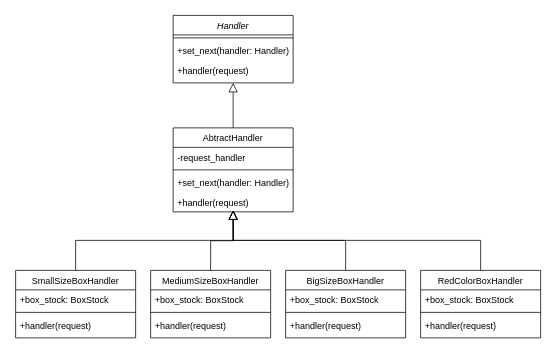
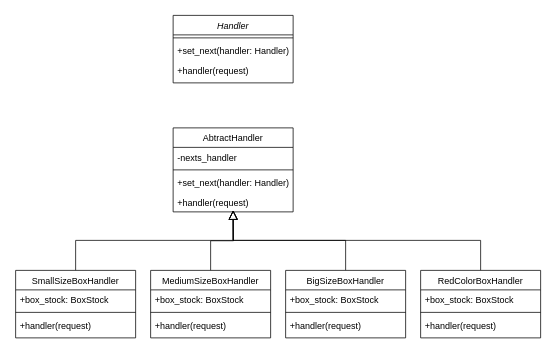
edge "AbtractHandler" -> "Handler": removed
node "-request_handler": label "-request_handler" -> "-nexts_handler"
